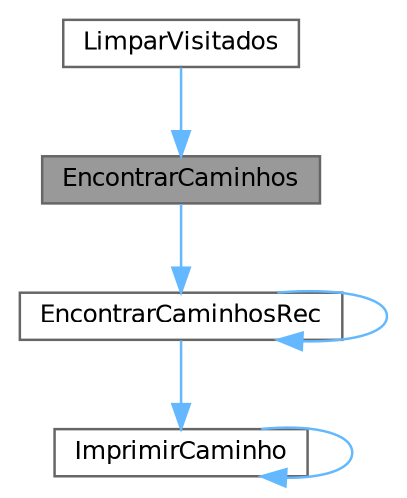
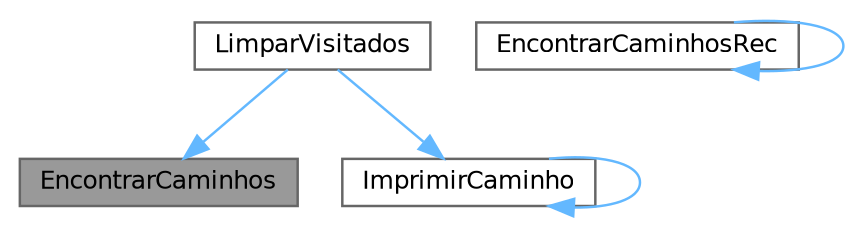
edge "EncontrarCaminhos" -> "EncontrarCaminhosRec": removed
edge "EncontrarCaminhosRec" -> "ImprimirCaminho": now "LimparVisitados" -> "ImprimirCaminho"
